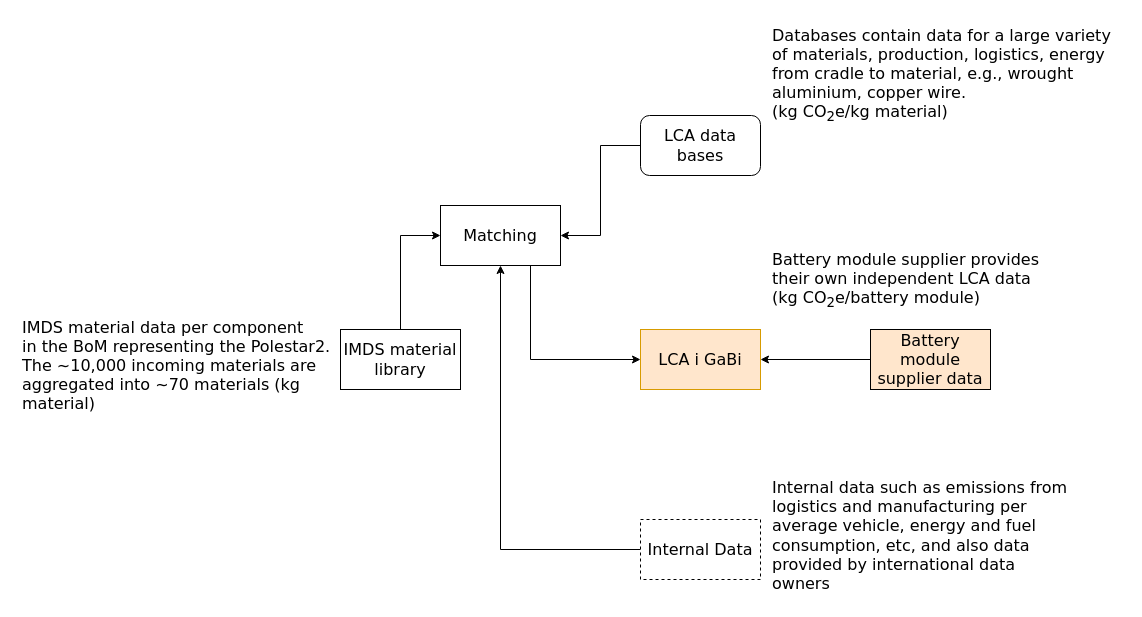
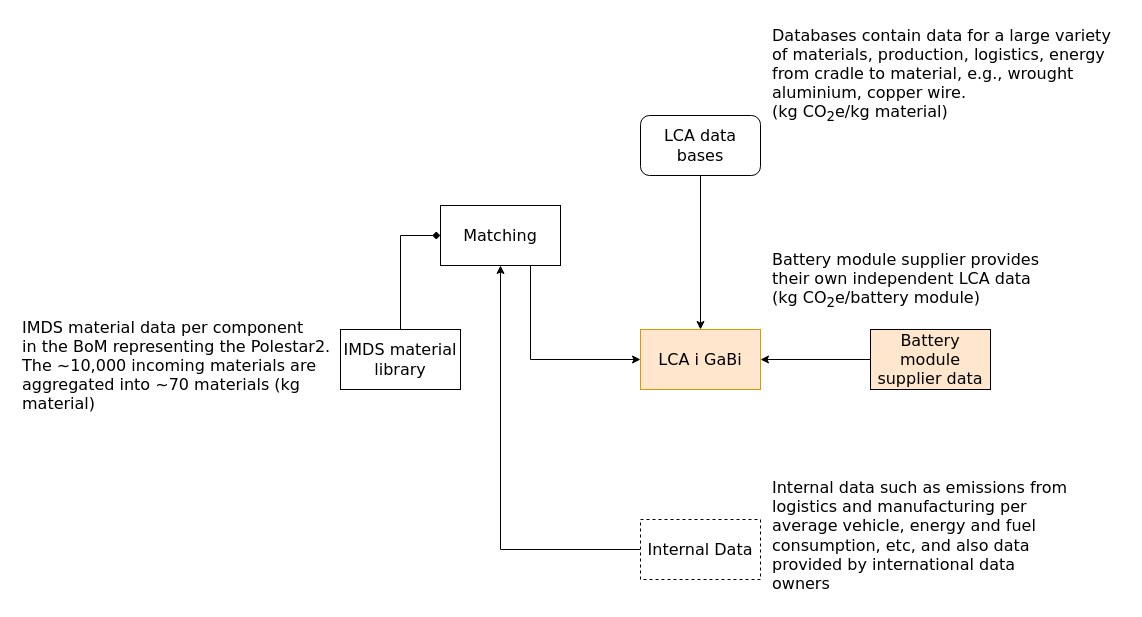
edge "LCA data bases" -> "Matching": now "LCA data bases" -> "LCA i GaBi"
edge "IMDS material library" -> "Matching": arrowhead classic -> diamond
